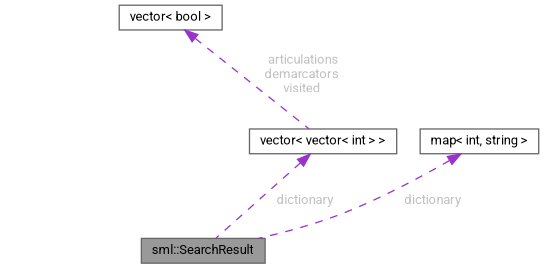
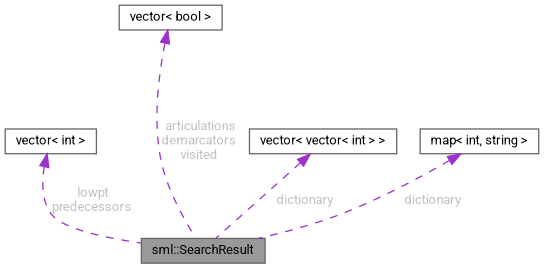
edge "vector< vector< int > >" -> "vector< bool >": now "sml::SearchResult" -> "vector< bool >"
node "vector< int >": added
